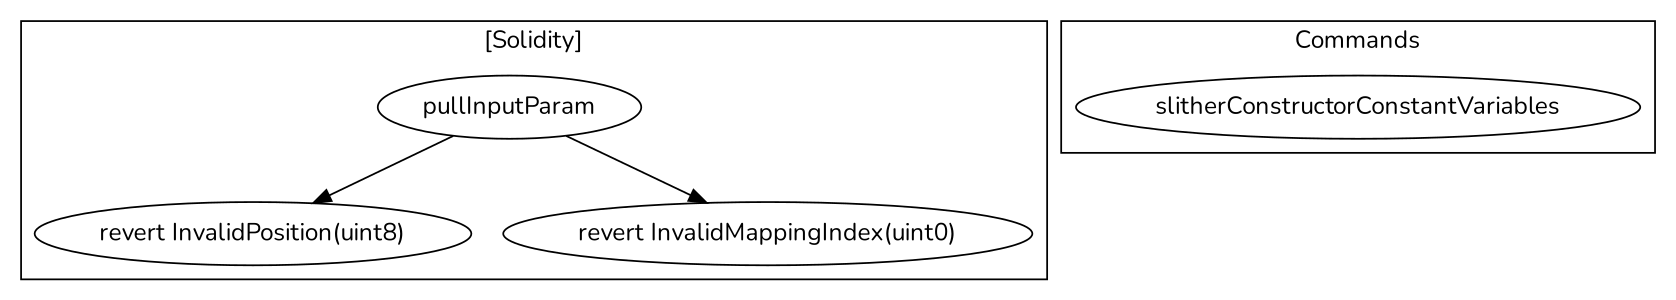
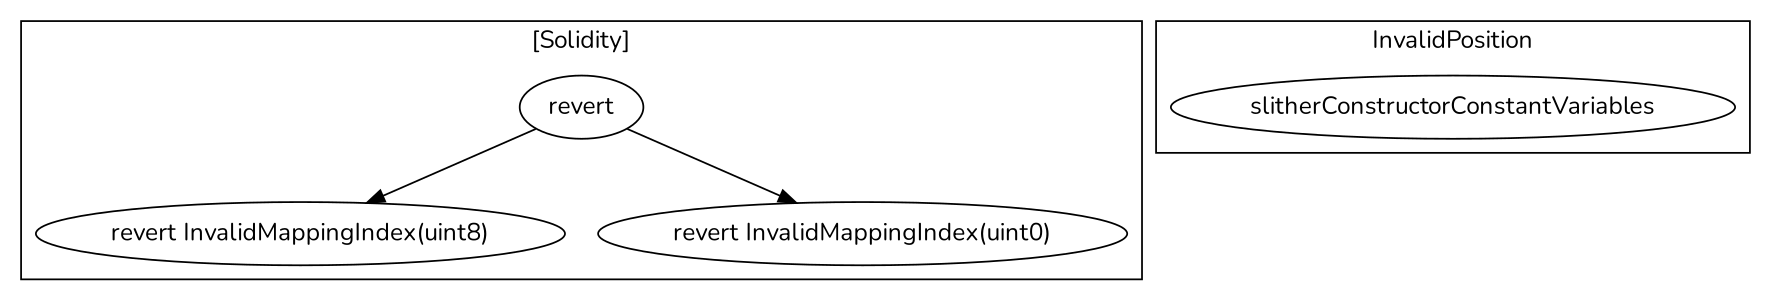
cluster "Commands": label "Commands" -> "InvalidPosition"
node "pullInputParam": label "pullInputParam" -> "revert"
node "revert InvalidPosition(uint8)": label "revert InvalidPosition(uint8)" -> "revert InvalidMappingIndex(uint8)"
